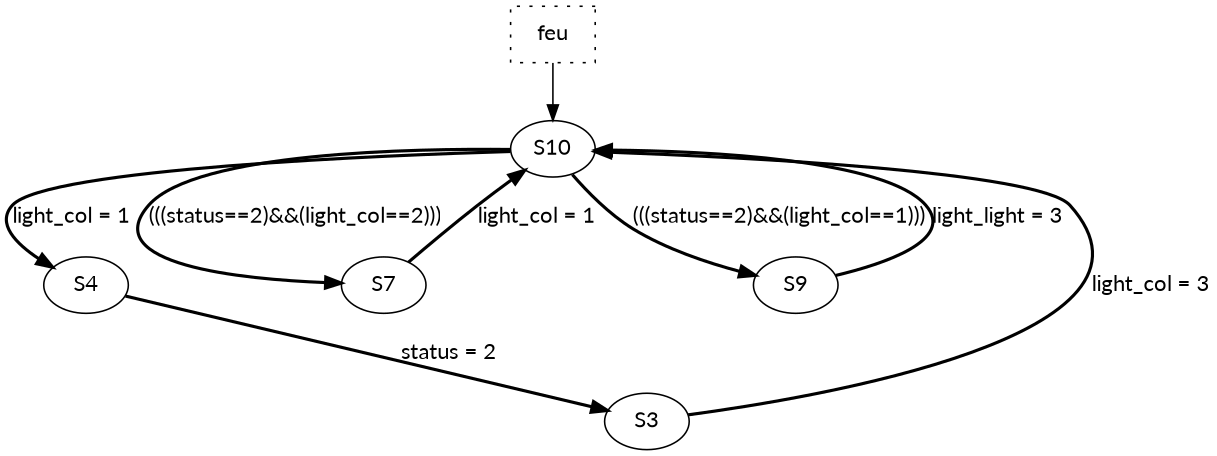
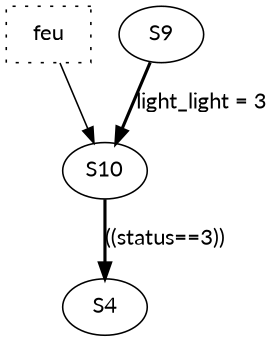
edge "S10" -> "S4": label "light_col = 1" -> "((status==3))"
edge "S10" -> "S9": removed, label "(((status==2)&&(light_col==1)))"
node "S7": removed
node "S3": removed
